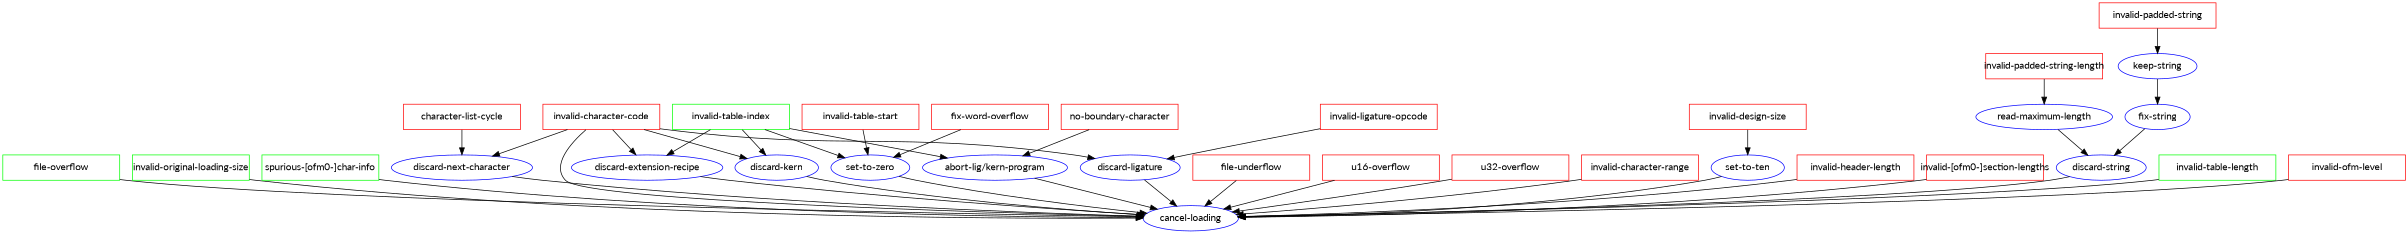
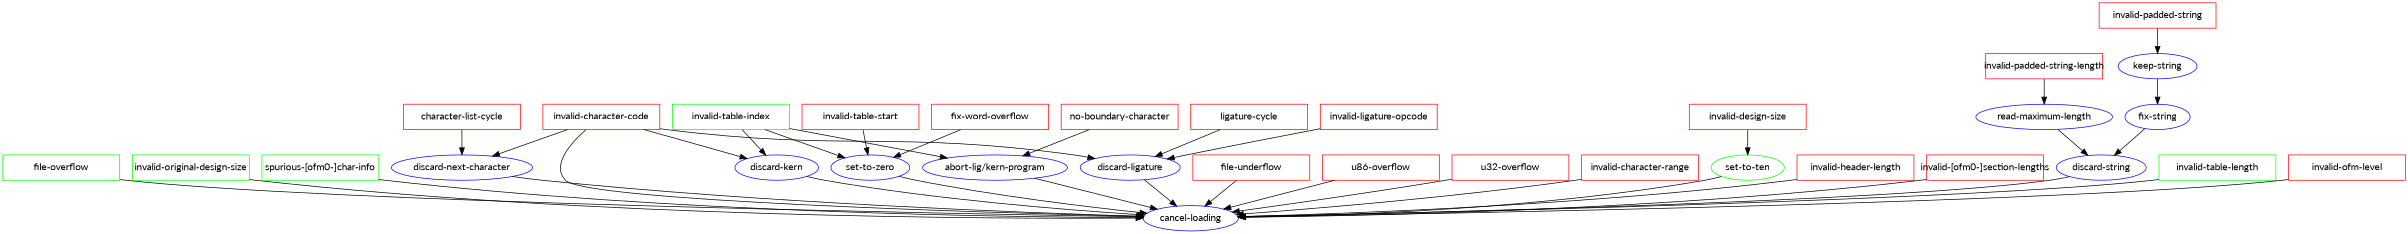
node "ligature-cycle": added
node "invalid-original-loading-size": label "invalid-original-loading-size" -> "invalid-original-design-size"
node "discard-extension-recipe": removed
node "u16-overflow": label "u16-overflow" -> "u86-overflow"
node "set-to-ten": color blue -> green
